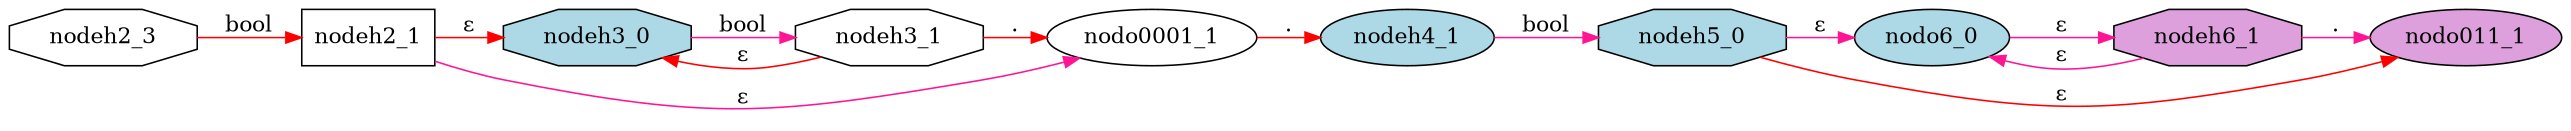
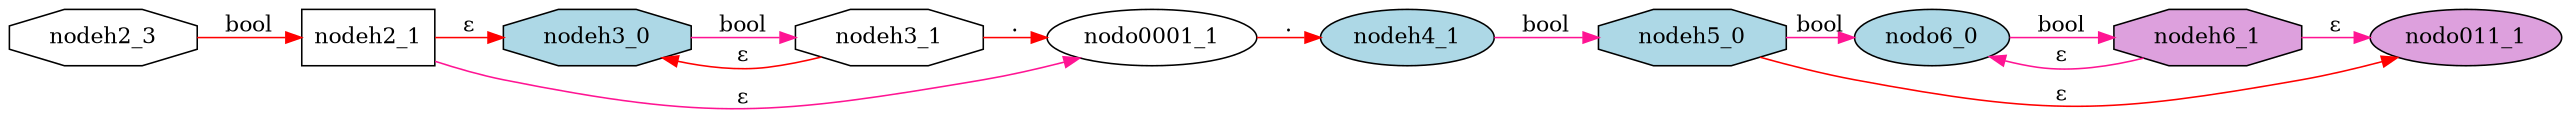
edge "nodeh5_0" -> "nodo6_0": label "ε" -> "bool"
edge "nodo6_0" -> "nodeh6_1": label "ε" -> "bool"
edge "nodeh6_1" -> "nodo011_1": label "." -> "ε"
